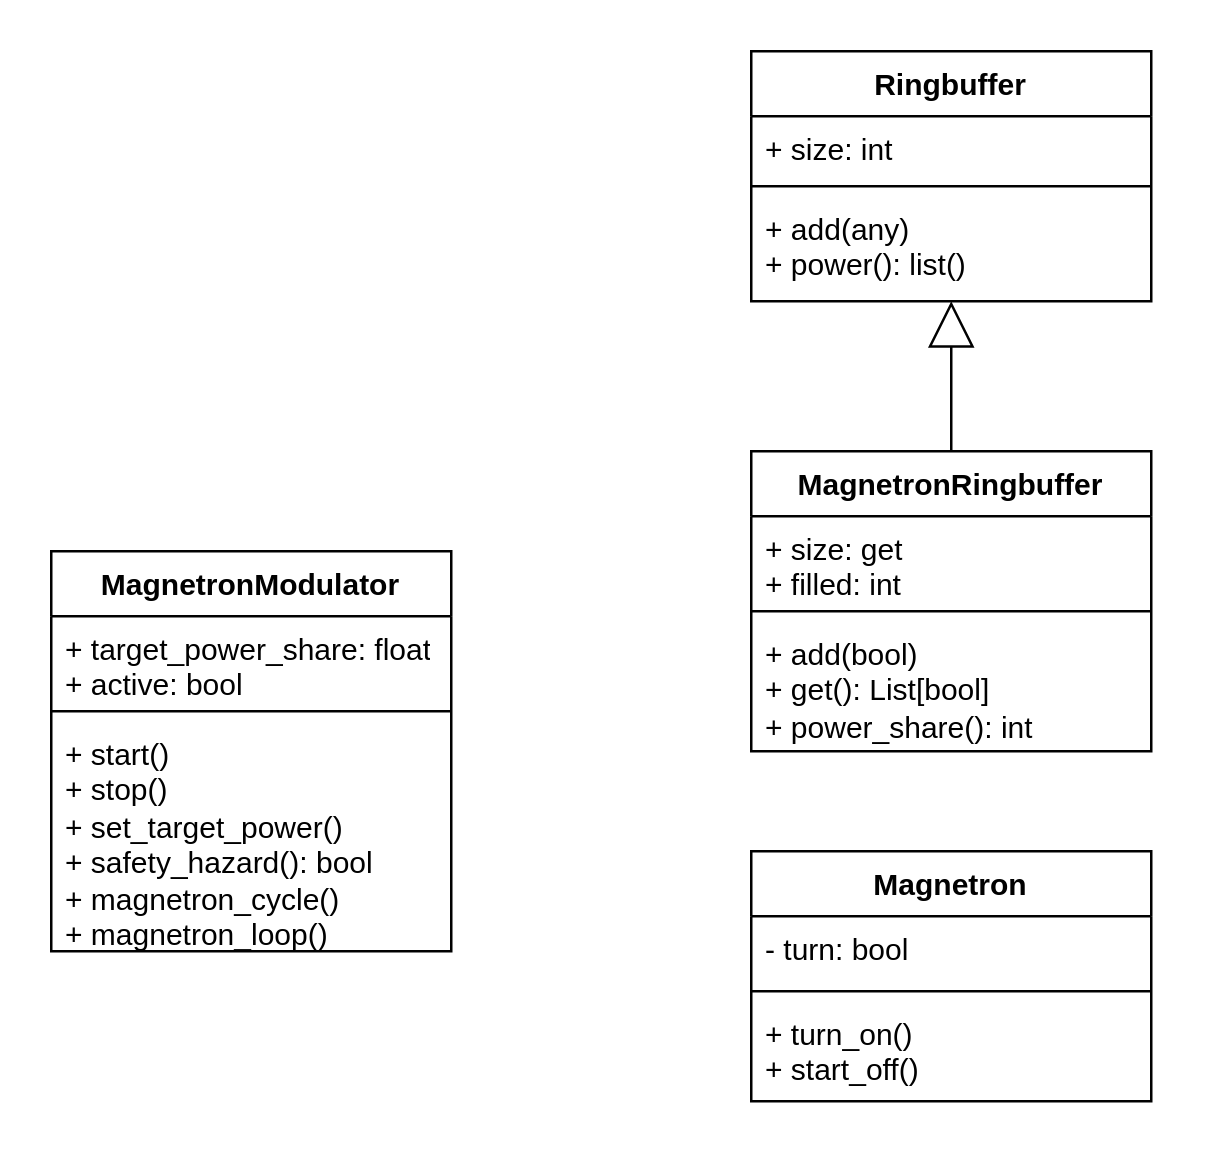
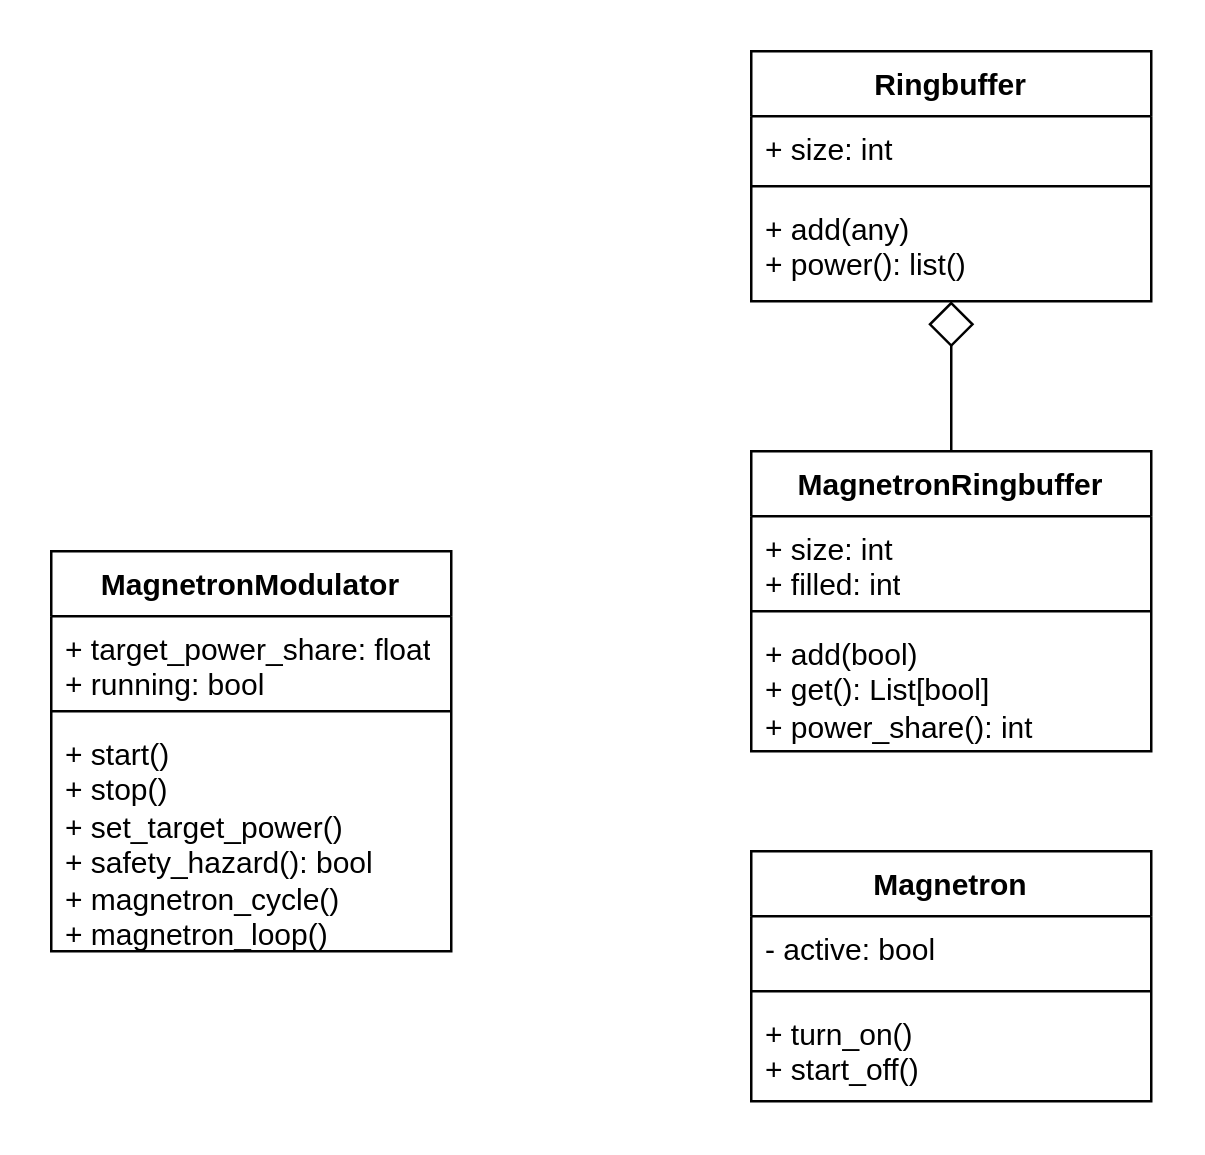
edge "MagnetronRingbuffer" -> "Ringbuffer": arrowhead block -> diamond
node "+ size: get + filled: int": label "+ size: get + filled: int" -> "+ size: int + filled: int"
node "+ target_power_share: float + active: bool": label "+ target_power_share: float + active: bool" -> "+ target_power_share: float + running: bool"
node "- turn: bool": label "- turn: bool" -> "- active: bool"
